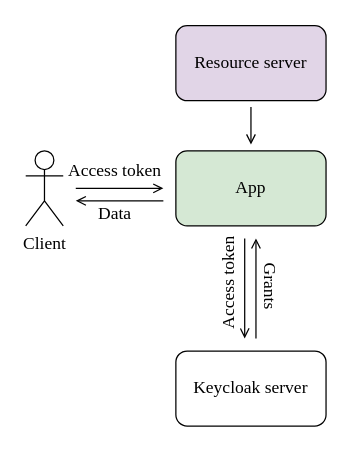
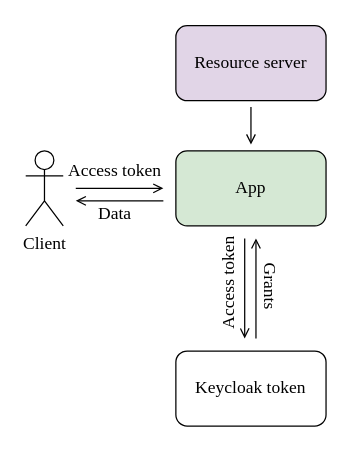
node "Keycloak server": label "Keycloak server" -> "Keycloak token"
